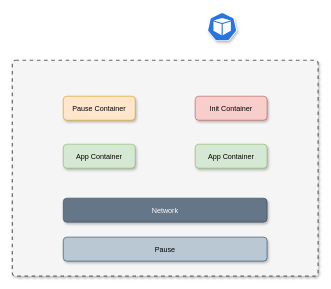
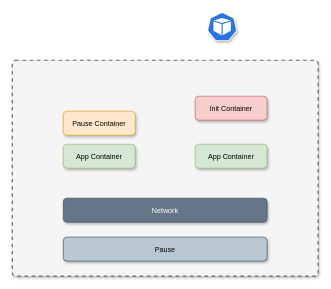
node "Pause Container": moved (99, 108) -> (99, 123)
